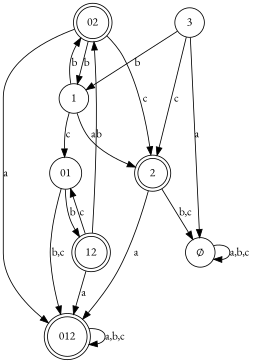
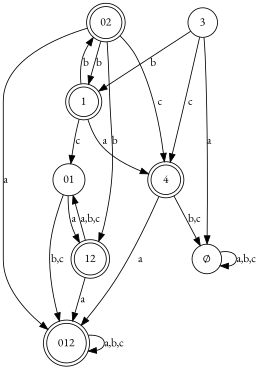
node "1": shape circle -> doublecircle
edge "12" -> "02": reversed
node "2": label "2" -> "4"
edge "01" -> "12": label "b" -> "a"
edge "12" -> "01": label "c" -> "a,b,c"
